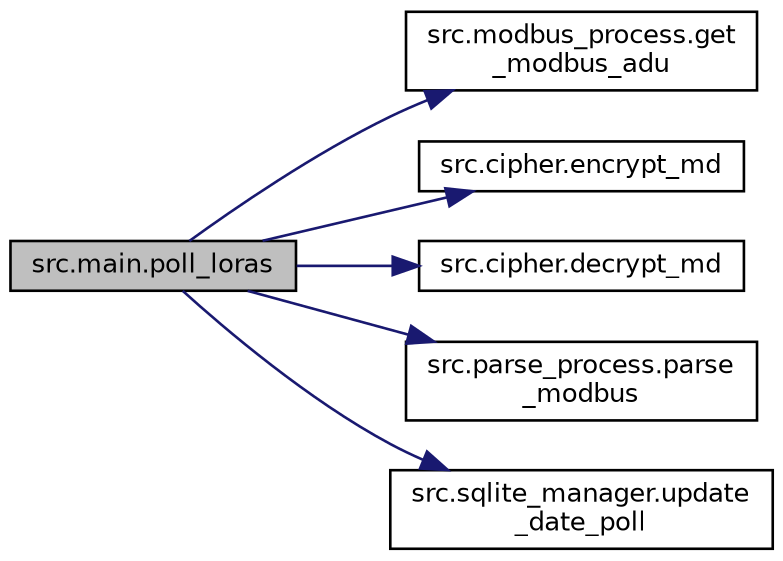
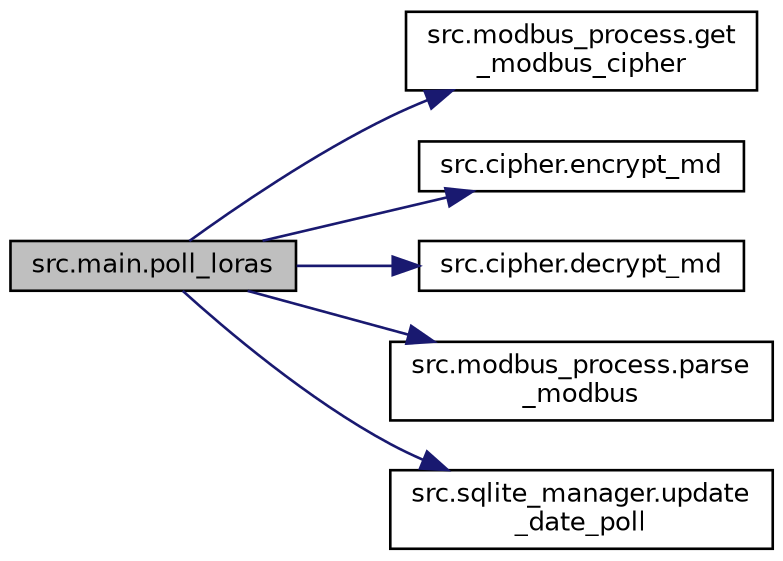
node "src.modbus_process.get _modbus_adu": label "src.modbus_process.get _modbus_adu" -> "src.modbus_process.get _modbus_cipher"
node "src.parse_process.parse _modbus": label "src.parse_process.parse _modbus" -> "src.modbus_process.parse _modbus"
